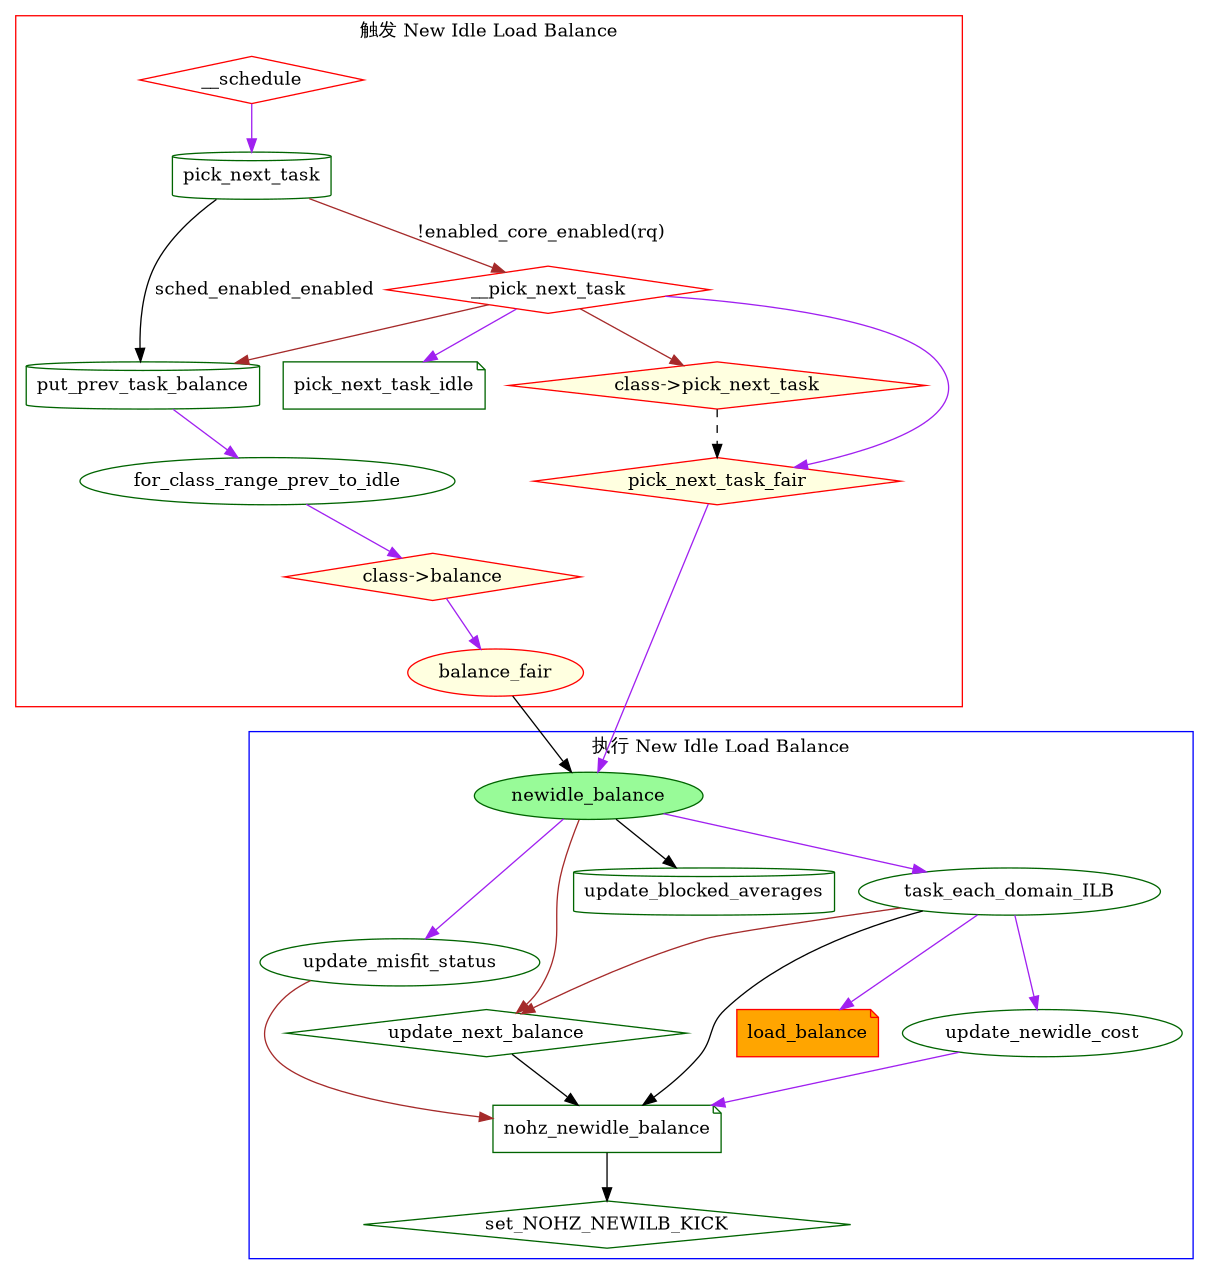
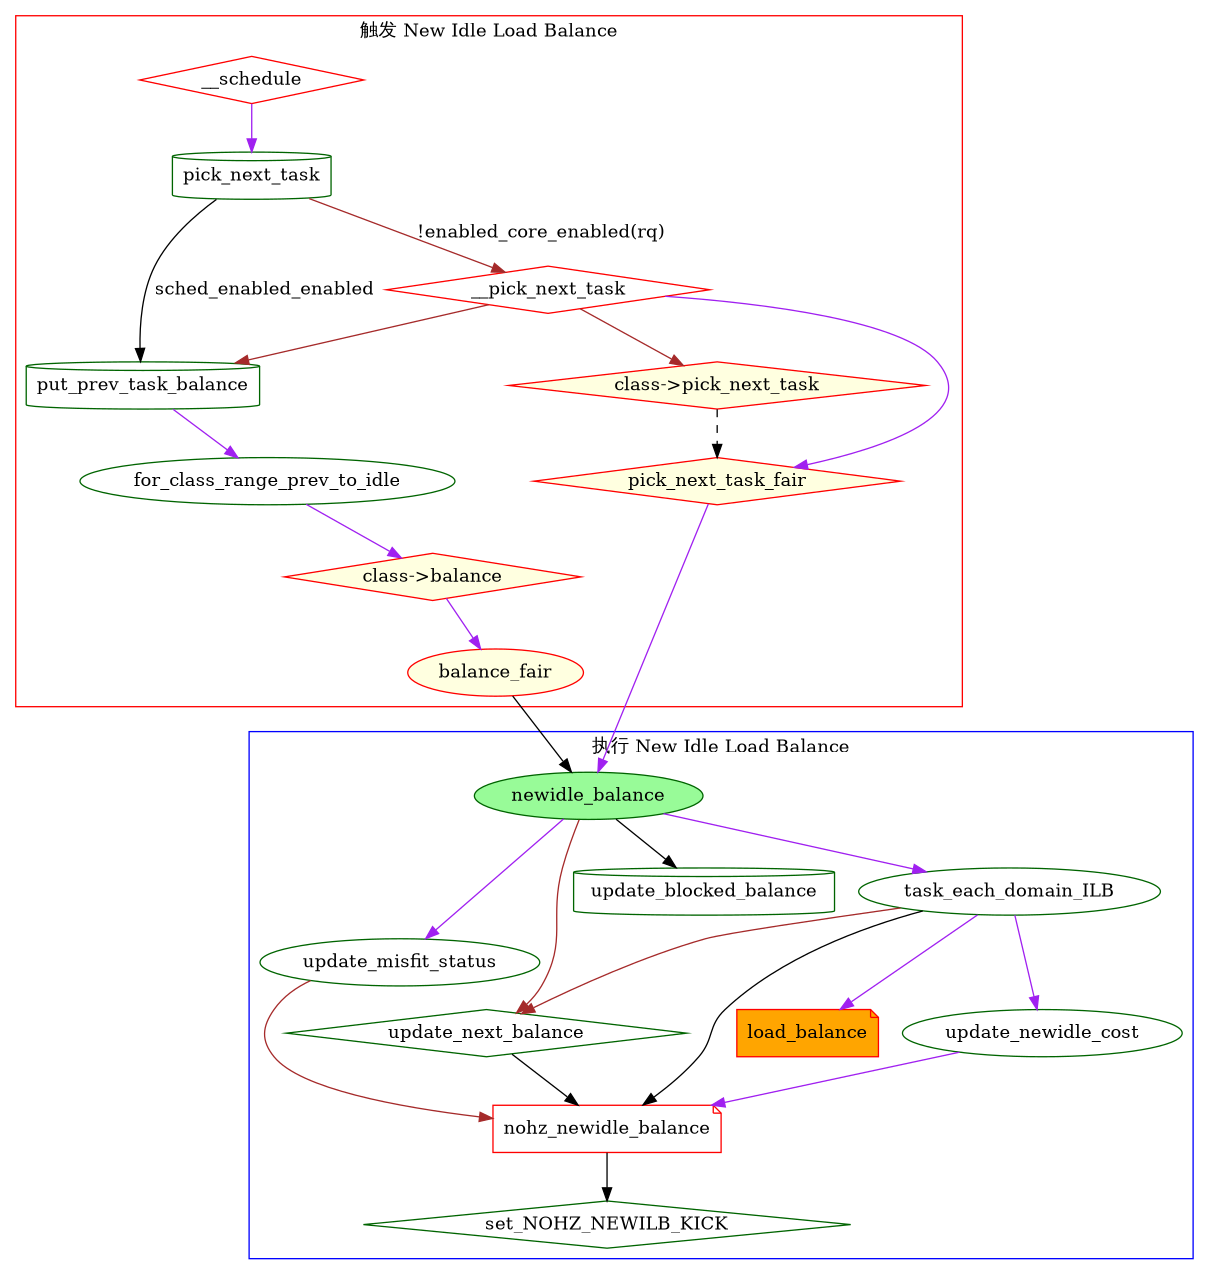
node "pick_next_task_idle": removed
node "update_blocked_averages": label "update_blocked_averages" -> "update_blocked_balance"
node "nohz_newidle_balance": color darkgreen -> red
